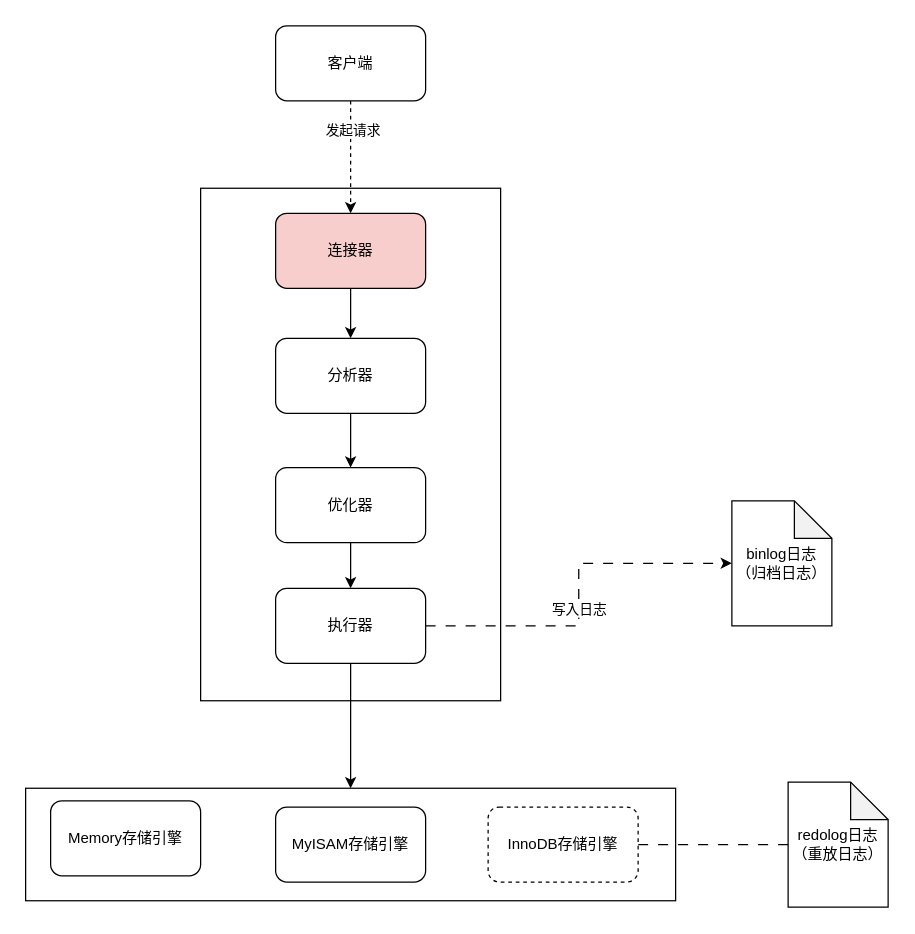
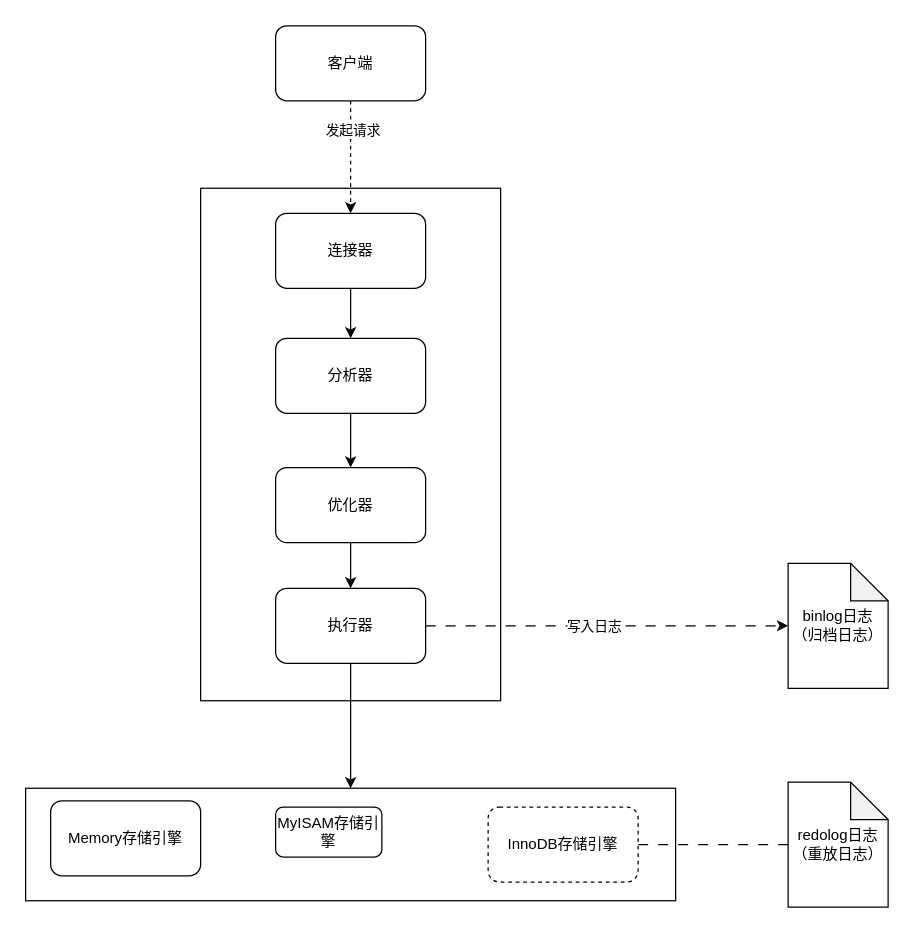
node "连接器": fillcolor #f8cecc -> #ffffff
node "binlog日志 （归档日志）": moved (782, 563) -> (838, 626)
node "MyISAM存储引擎": size 150x75 -> 106x50
